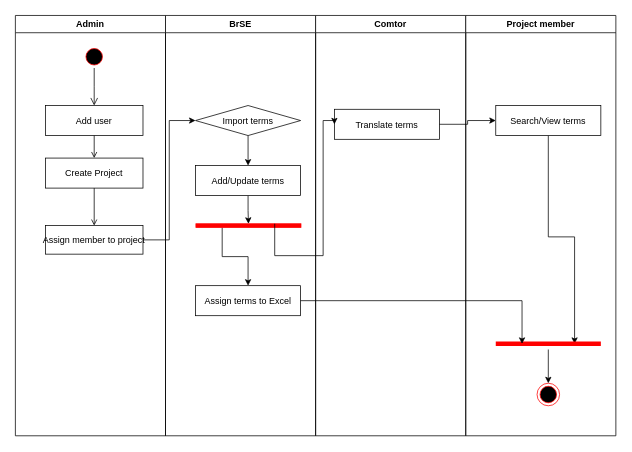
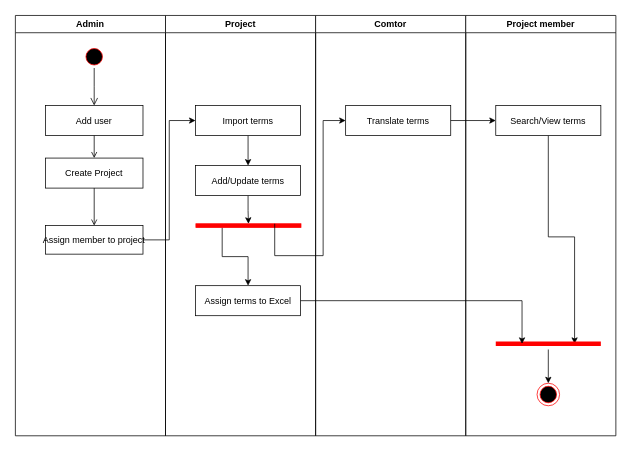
node "BrSE": label "BrSE" -> "Project"
node "Import terms": shape diamond -> rectangle
node "Translate terms": moved (387, 124) -> (398, 120)
